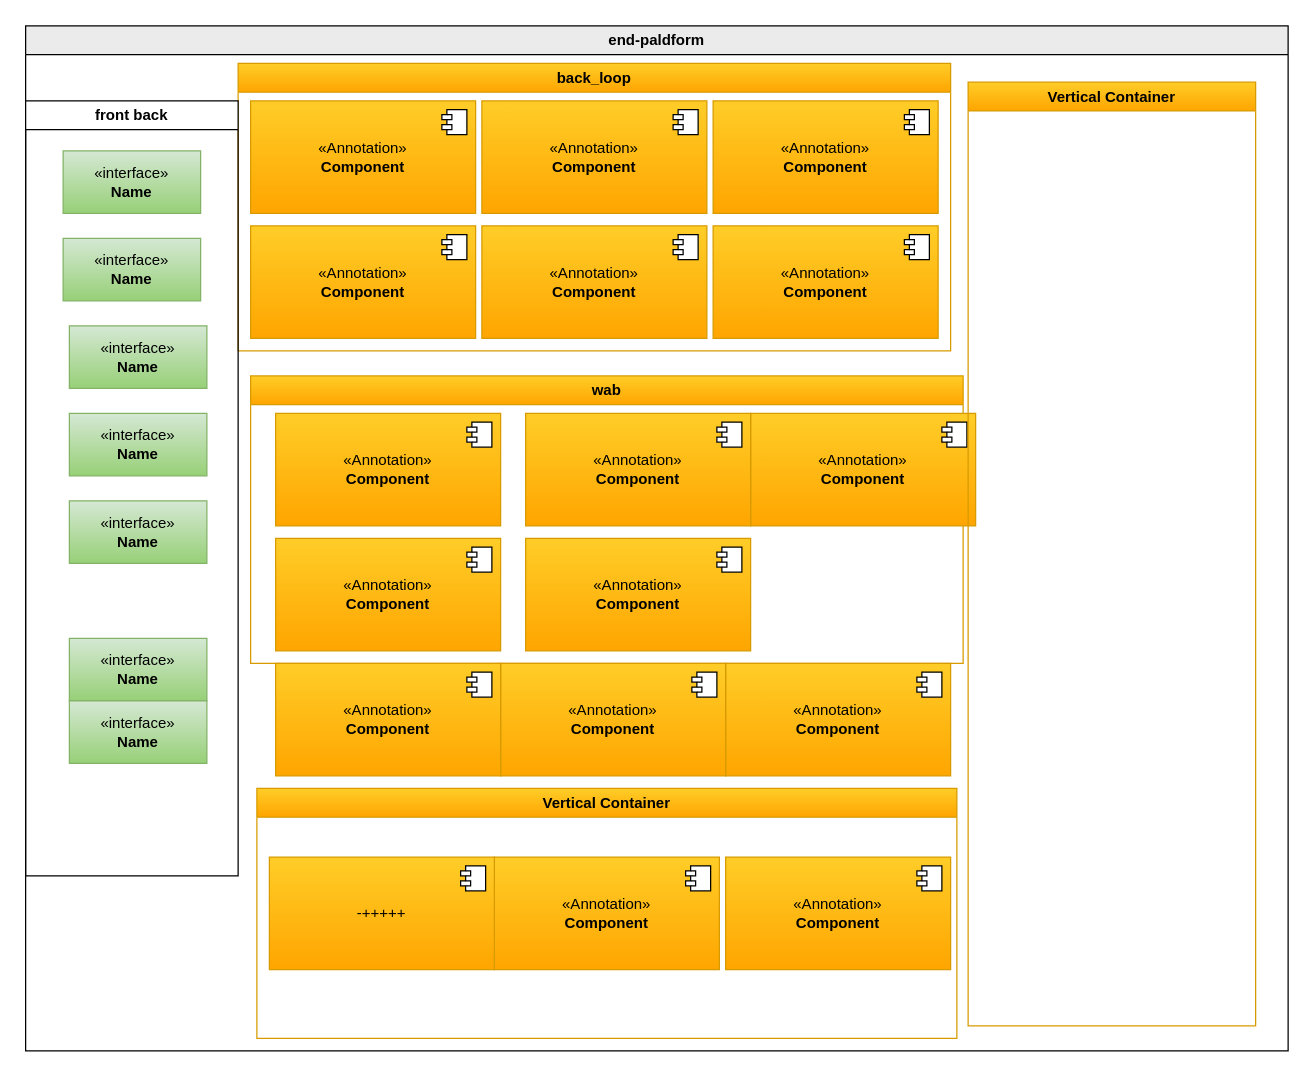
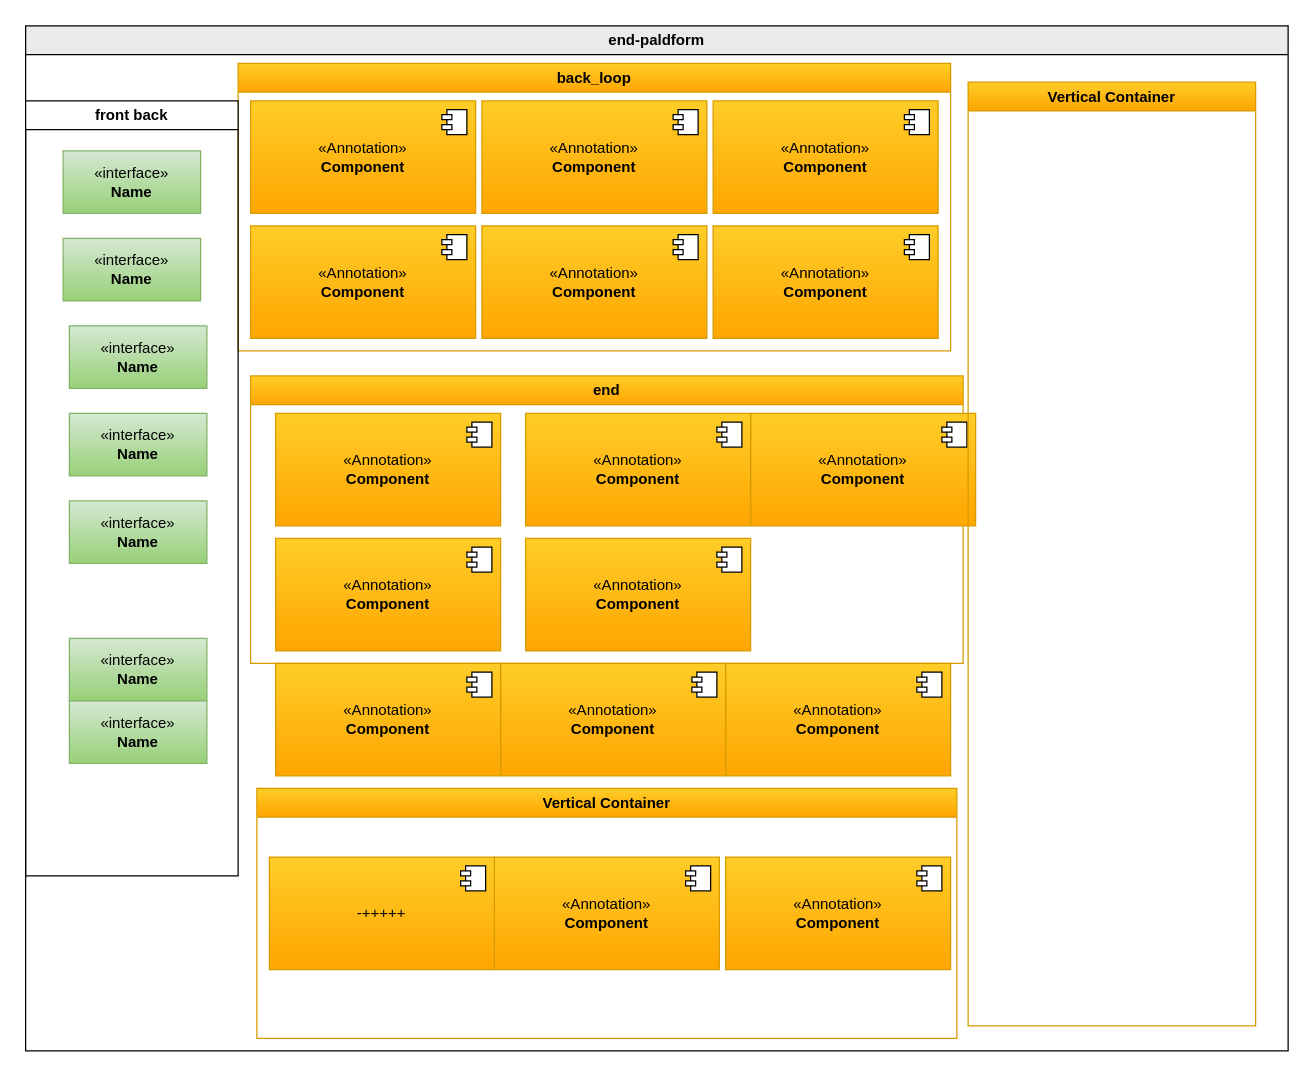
node "wab": label "wab" -> "end"
